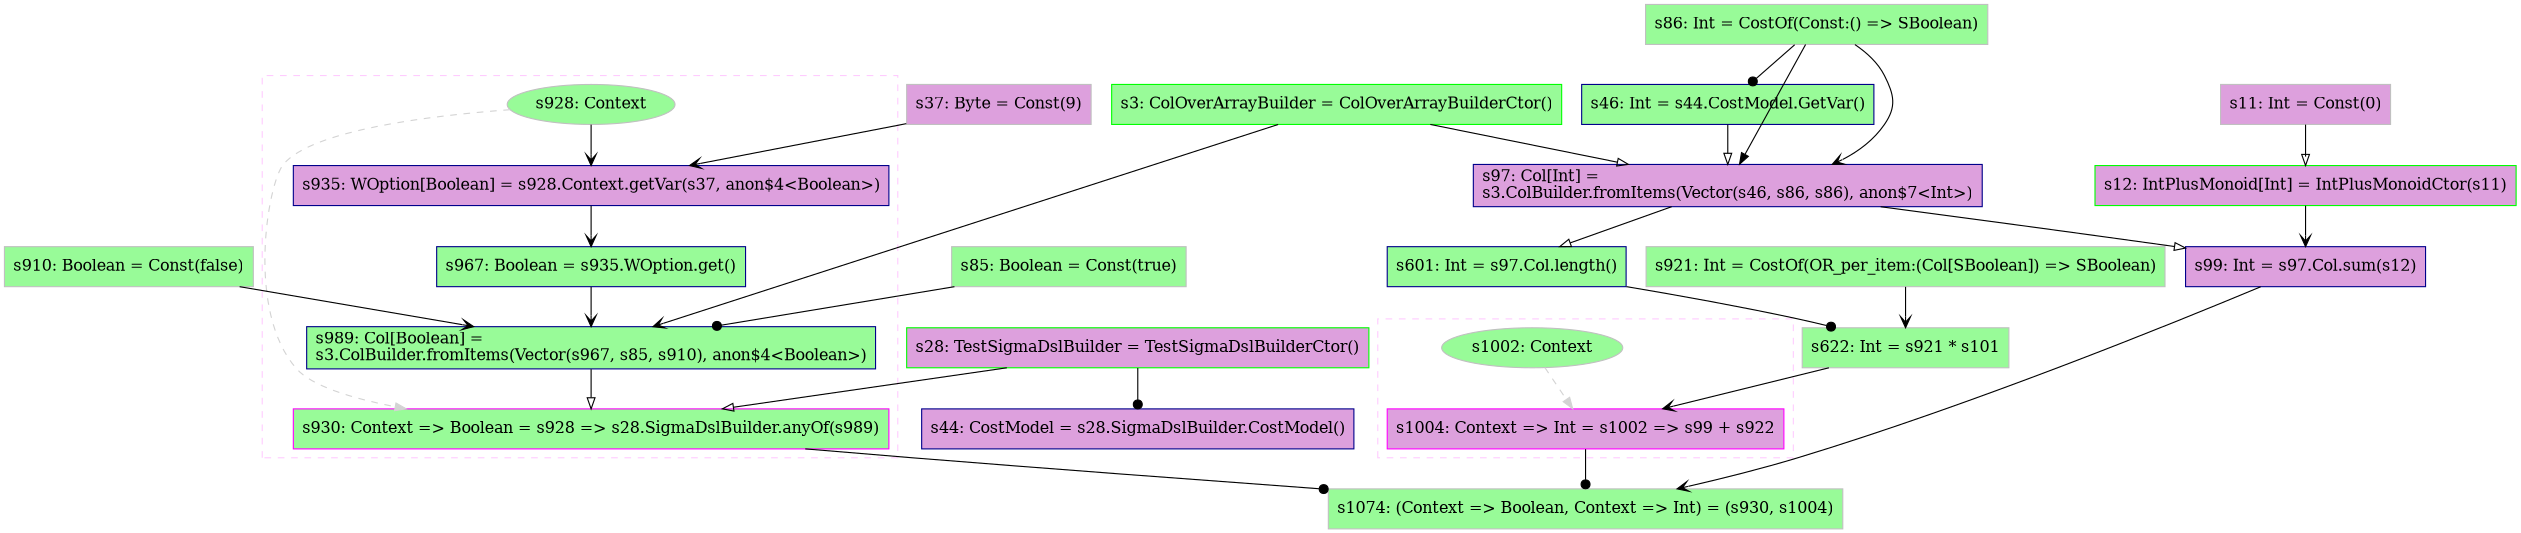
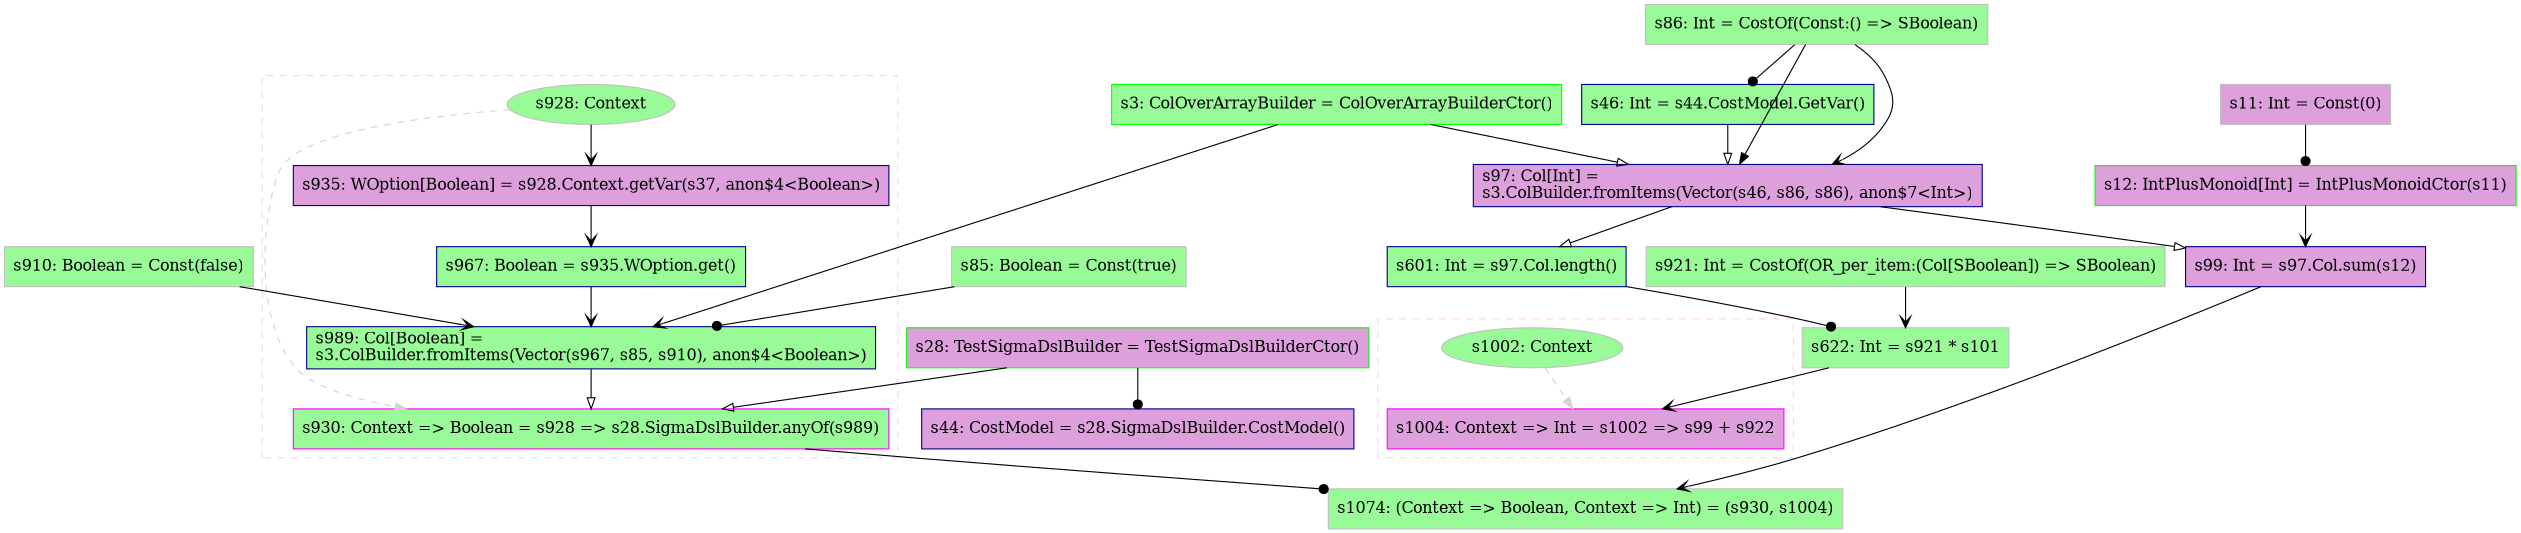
node "s37: Byte = Const(9)": removed
edge "s11: Int = Const(0)" -> "s12: IntPlusMonoid[Int] = IntPlusMonoidCtor(s11)": arrowhead onormal -> dot
edge "s1004: Context => Int = s1002 => s99 + s922" -> "s1074: (Context => Boolean, Context => Int) = (s930, s1004)": removed
